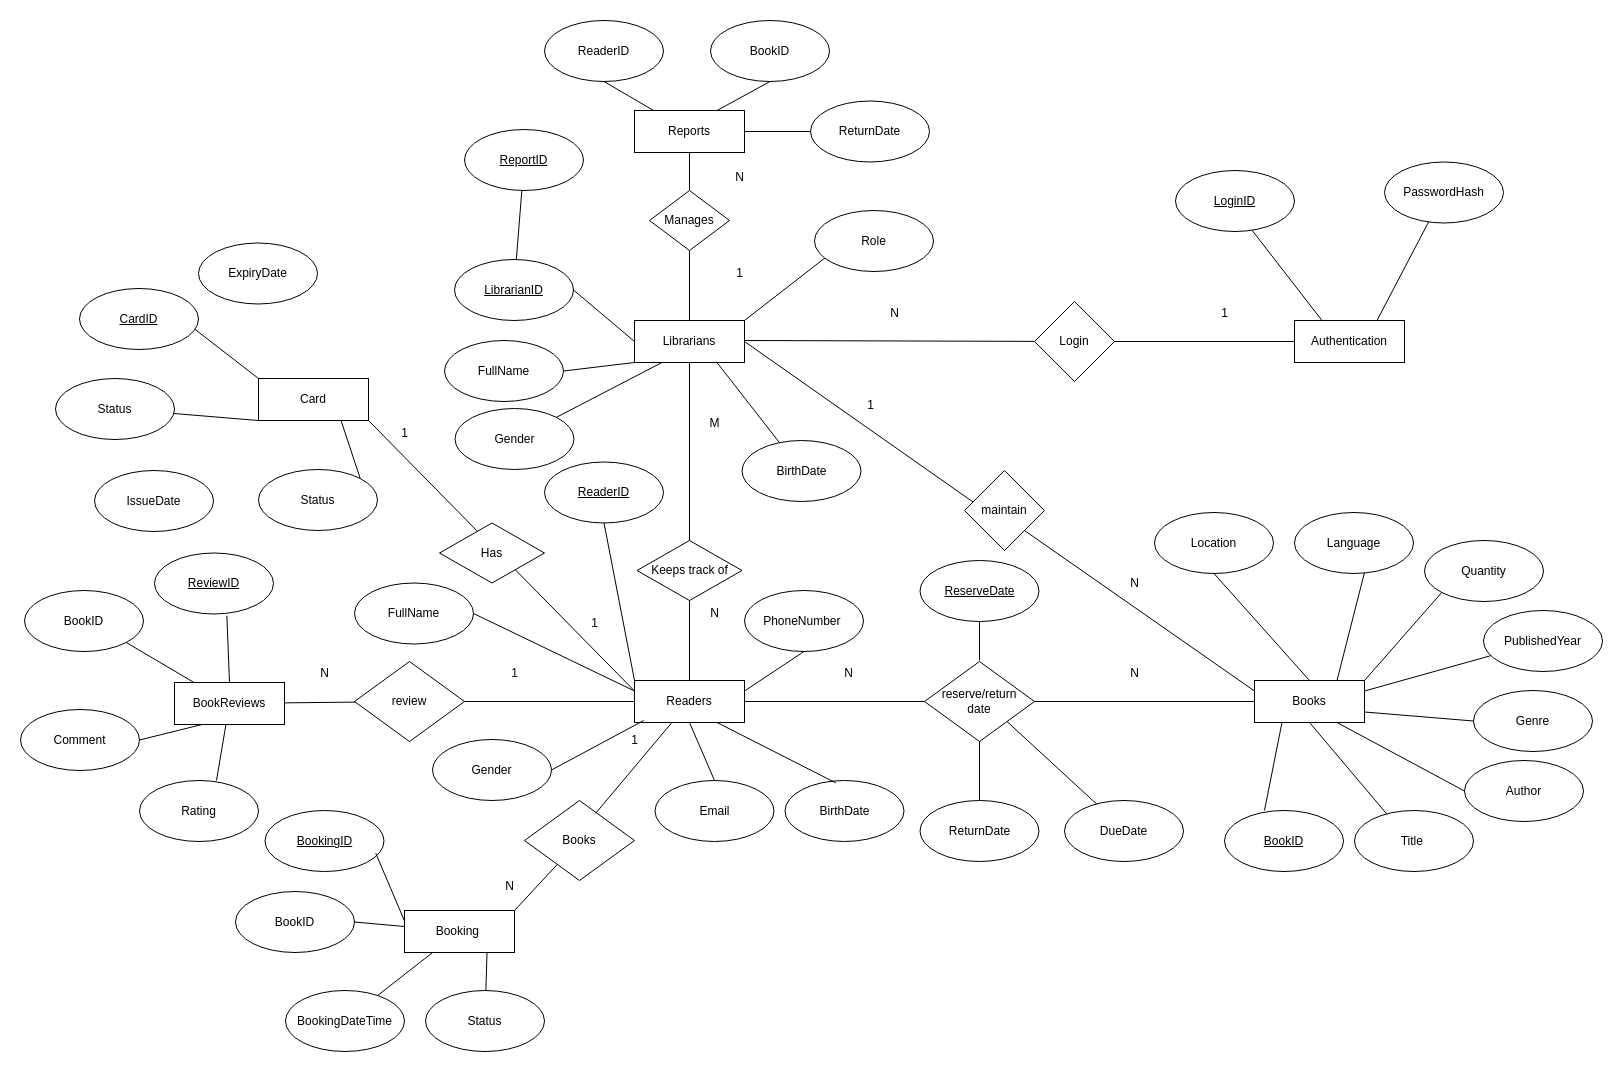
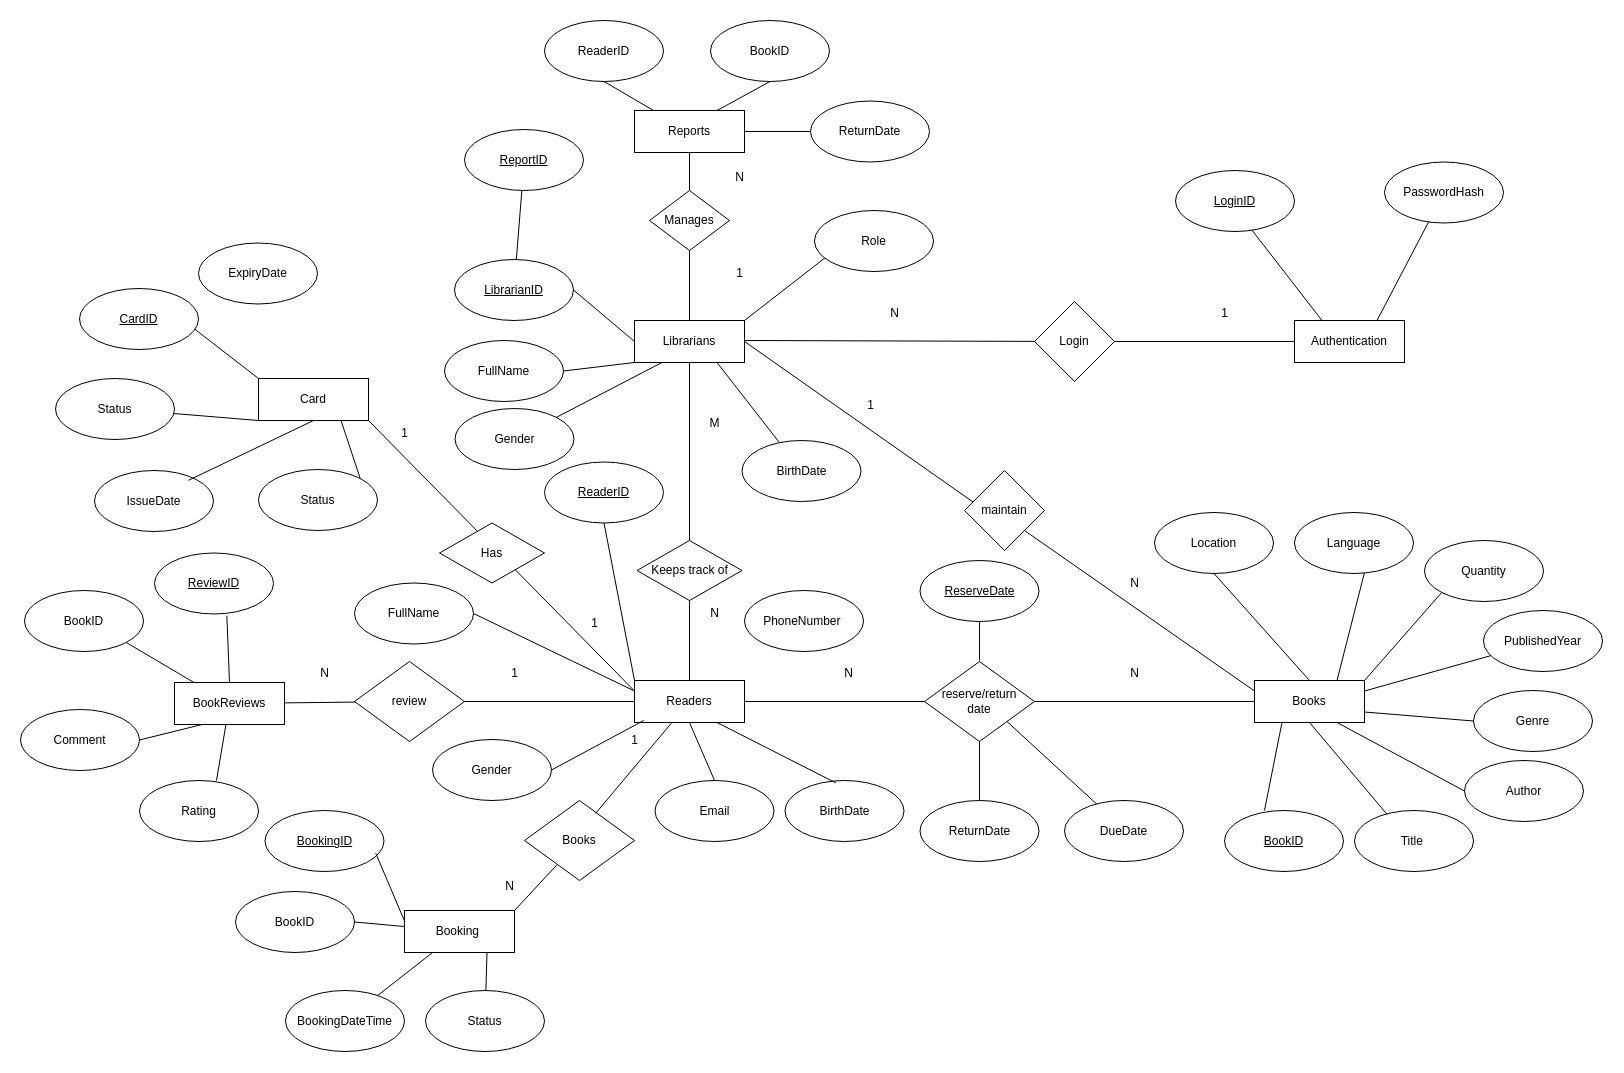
edge "Card" -- "IssueDate": added
edge "PhoneNumber" -- "Readers": removed
